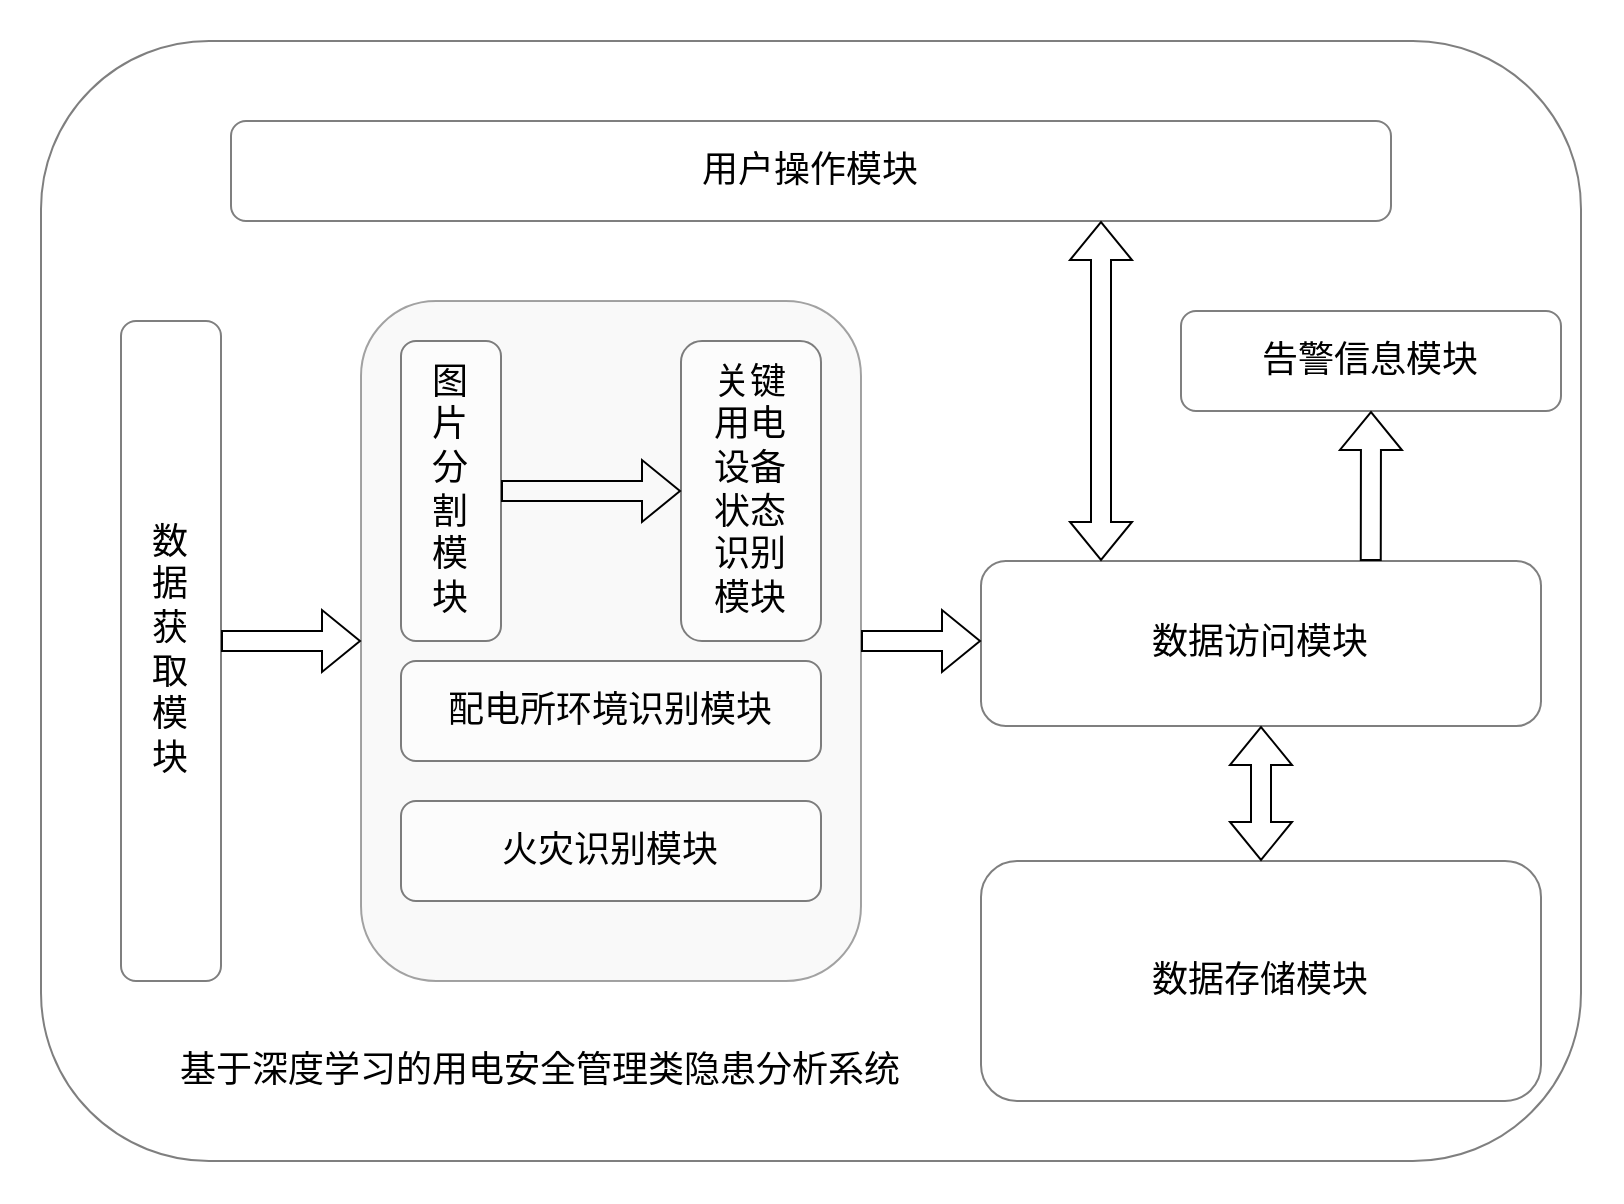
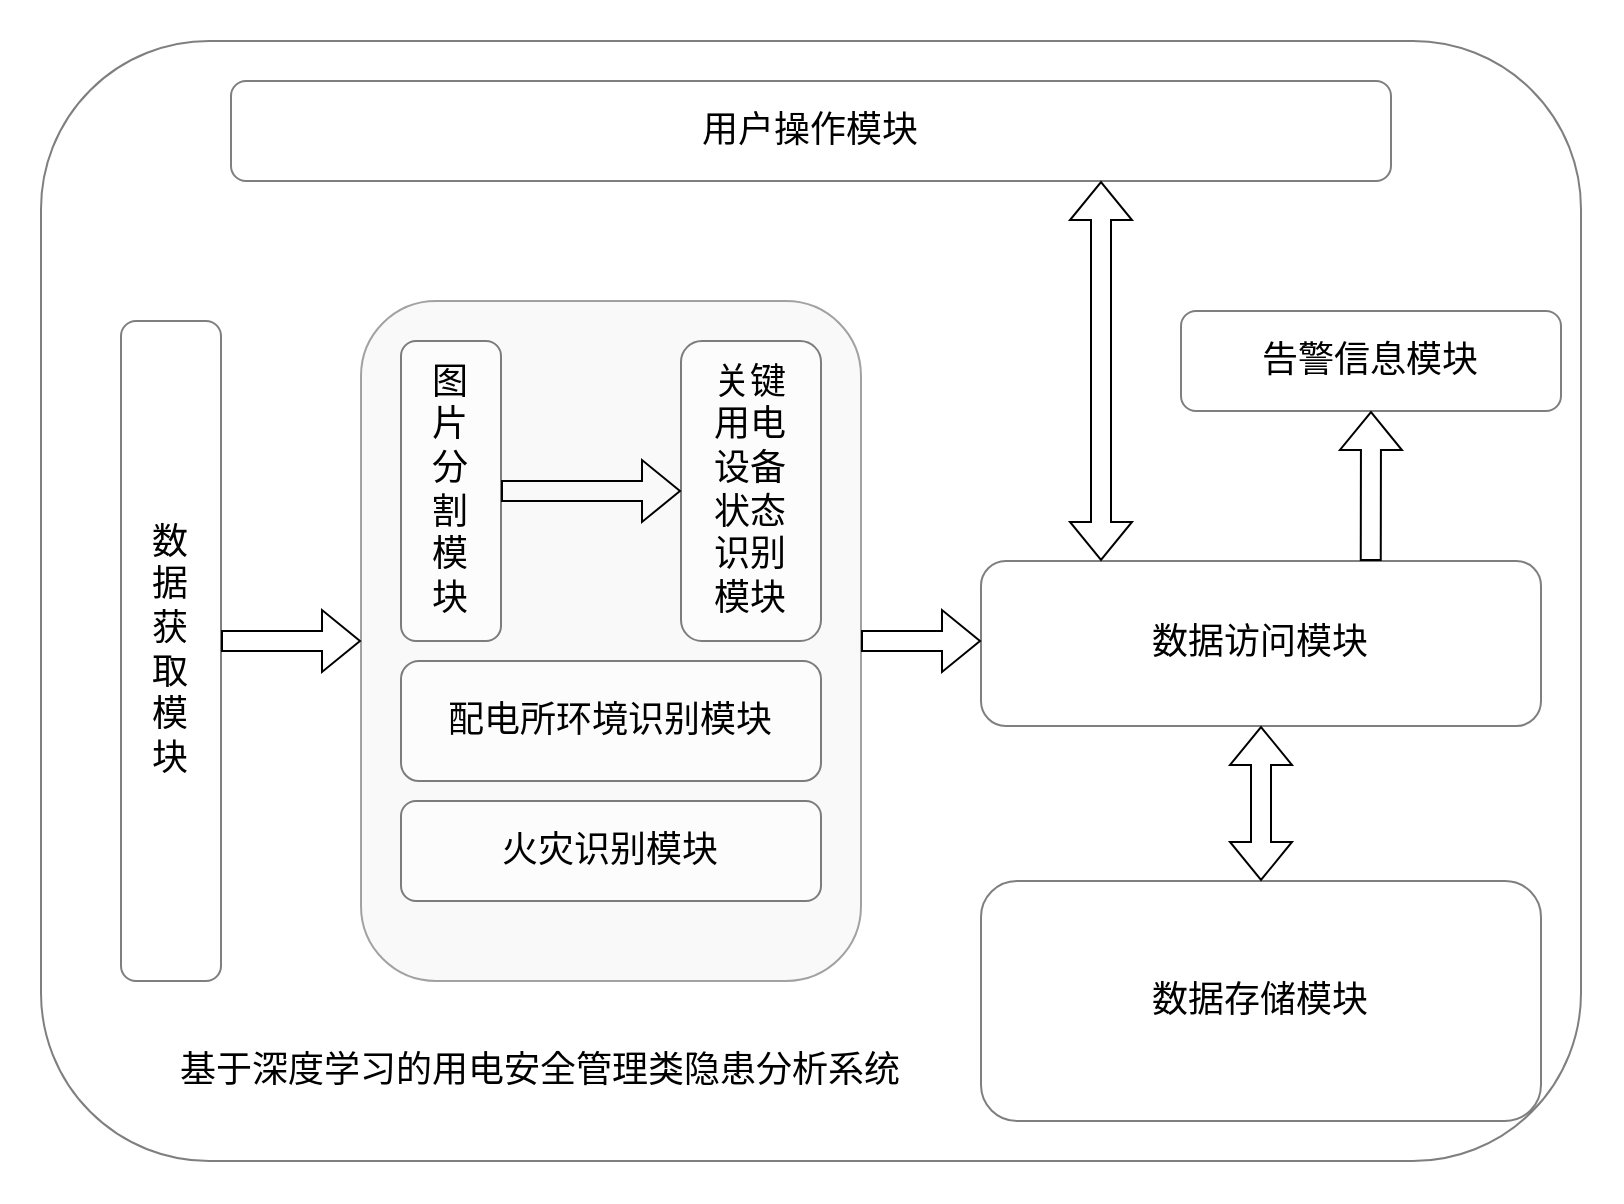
node "用户操作模块": moved (811, 171) -> (811, 131)
node "配电所环境识别模块": size 420x100 -> 420x120
node "数据存储模块": moved (1261, 981) -> (1261, 1001)
